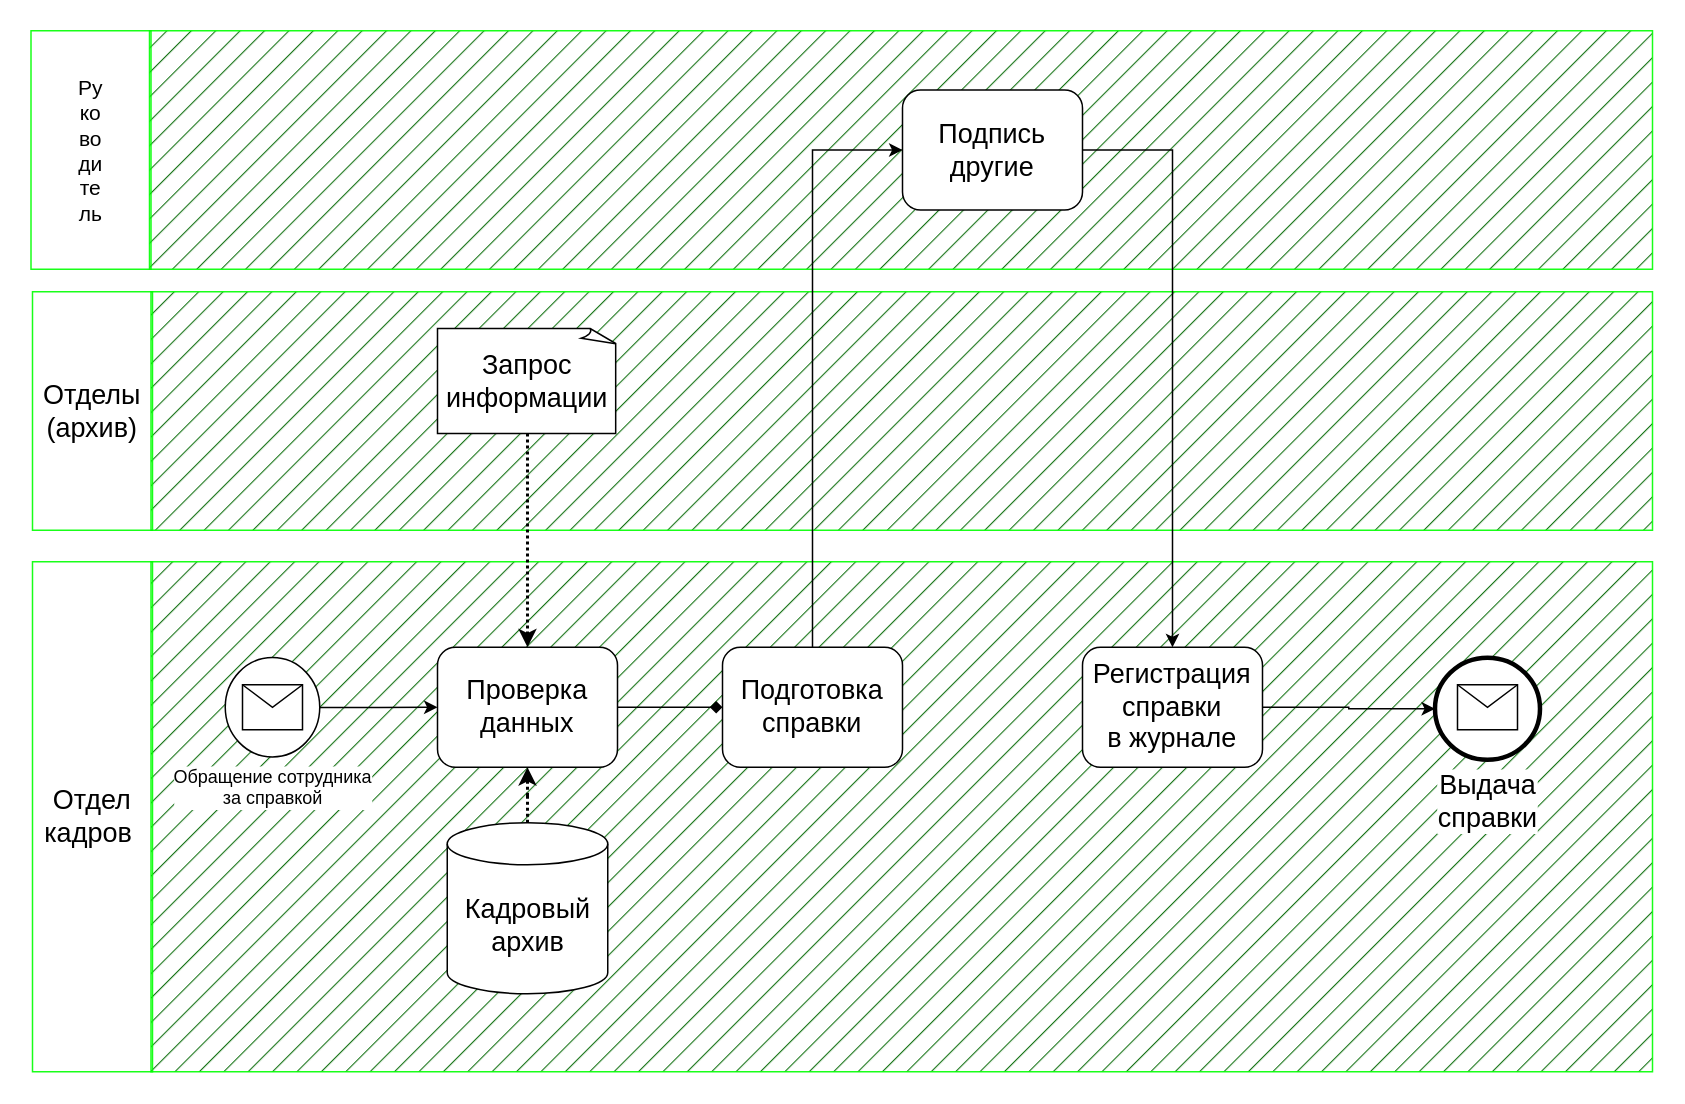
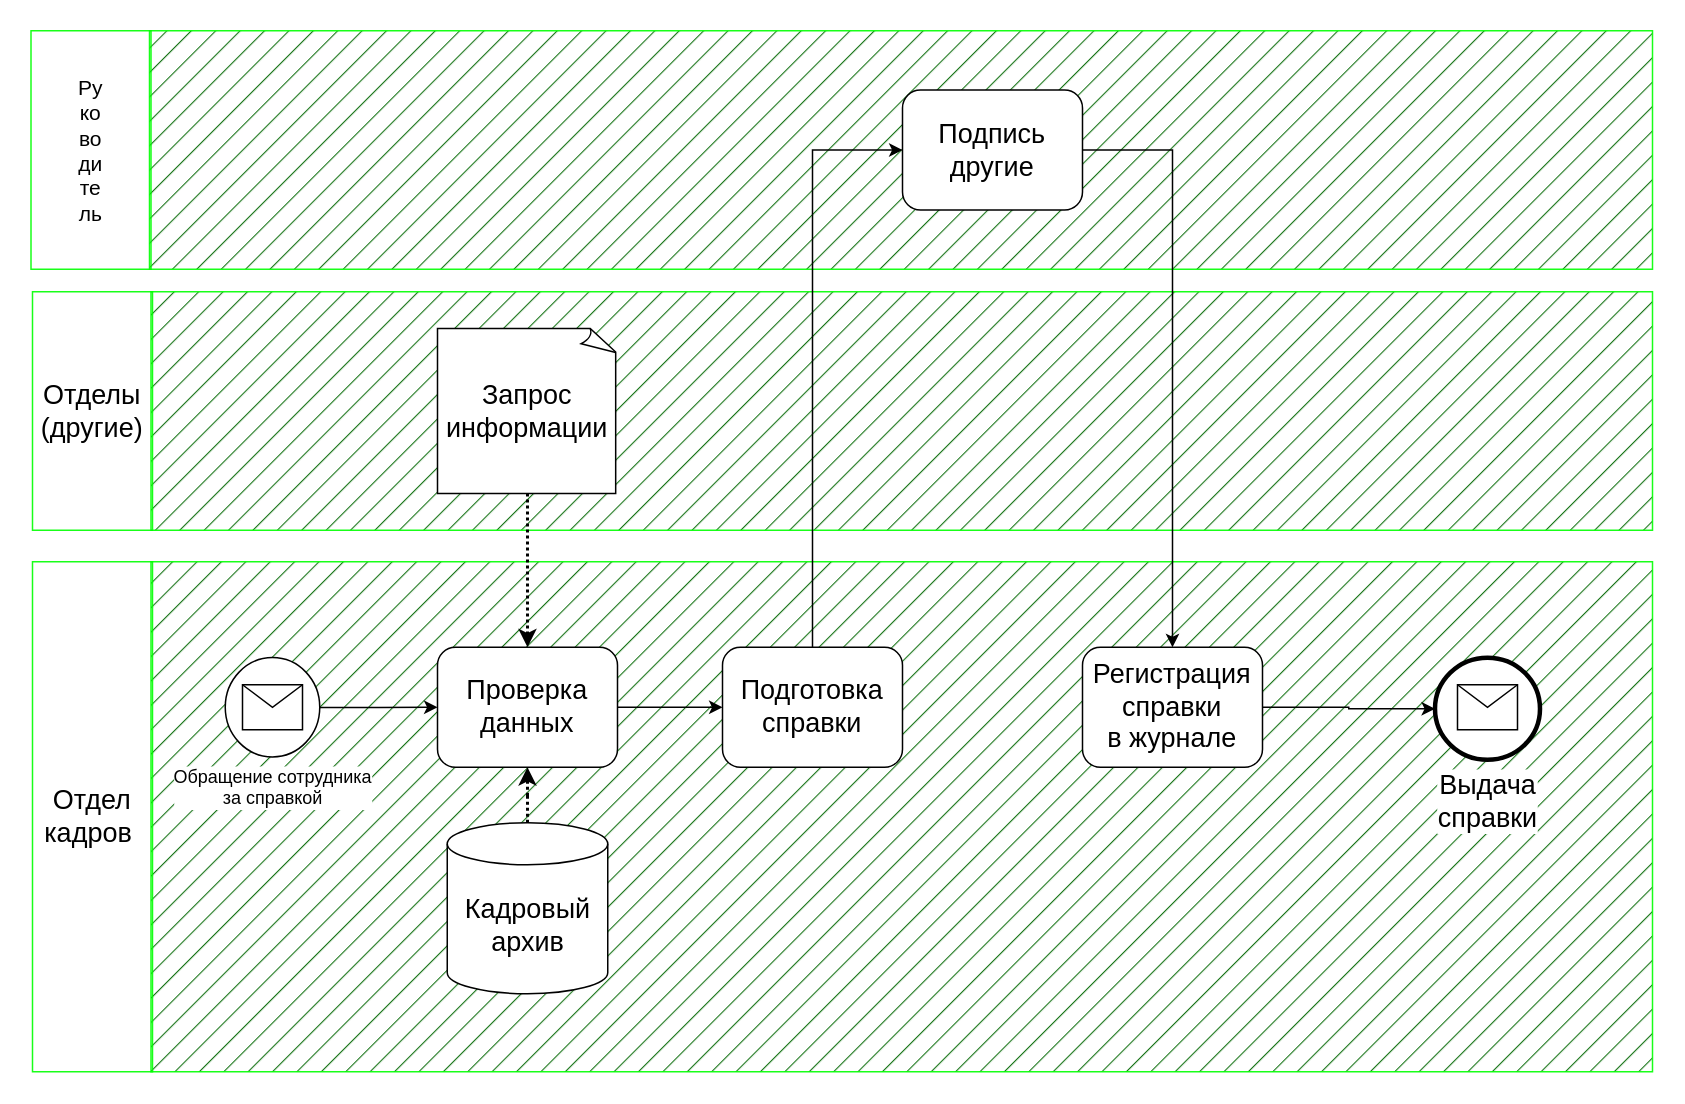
node "Запрос информации": size 180x105 -> 180x165
node "Отделы (архив)": label "Отделы (архив)" -> "Отделы (другие)"
edge "Проверка данных" -> "Подготовка справки": arrowhead diamond -> classic
